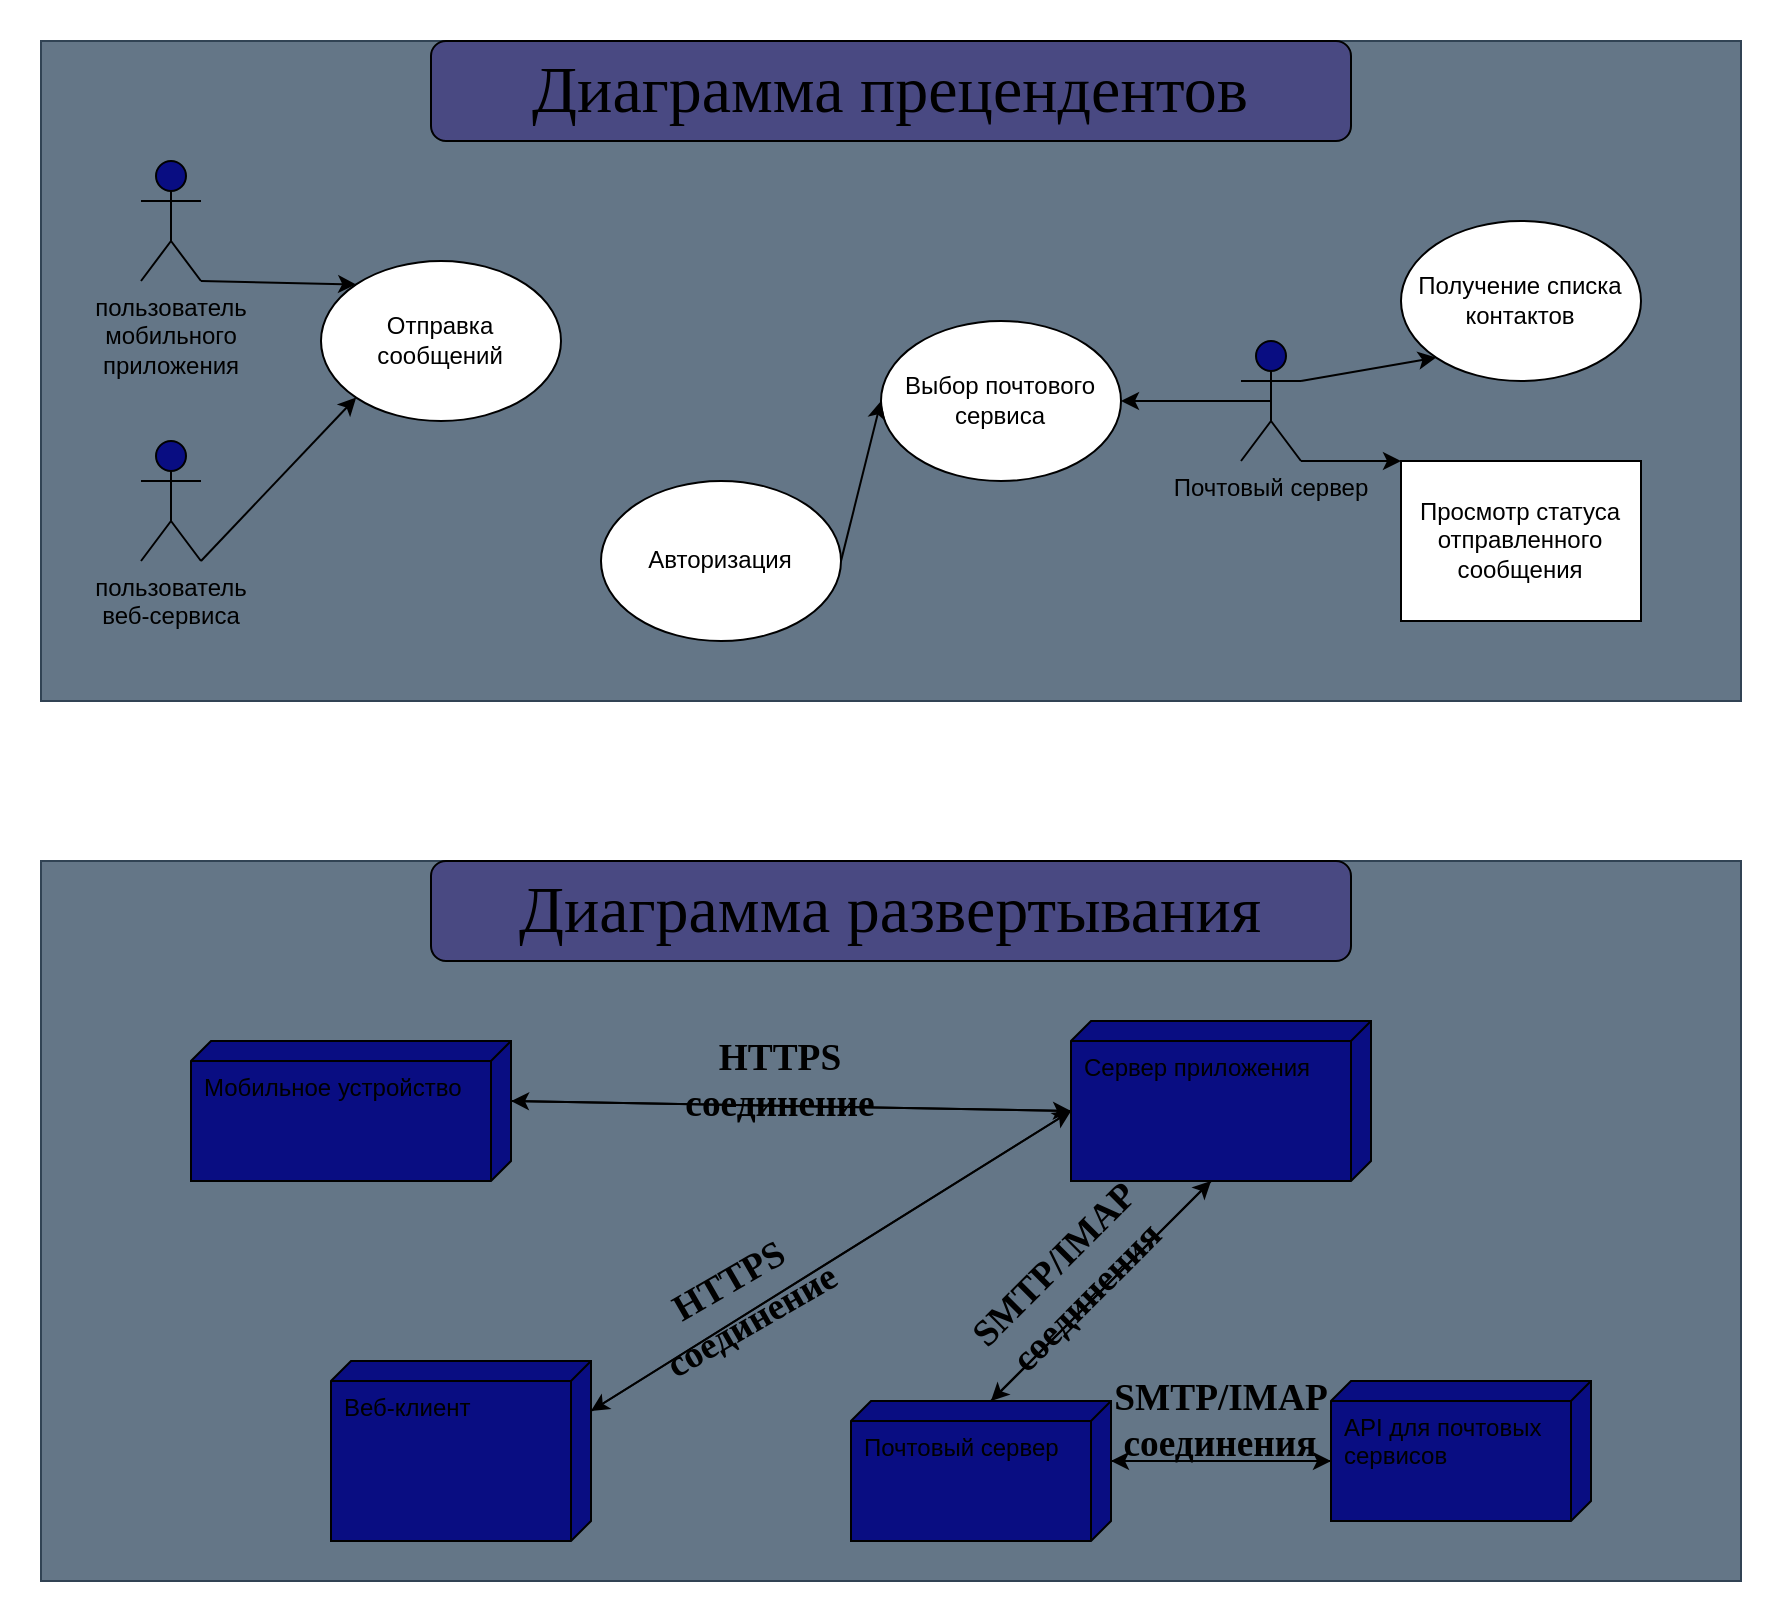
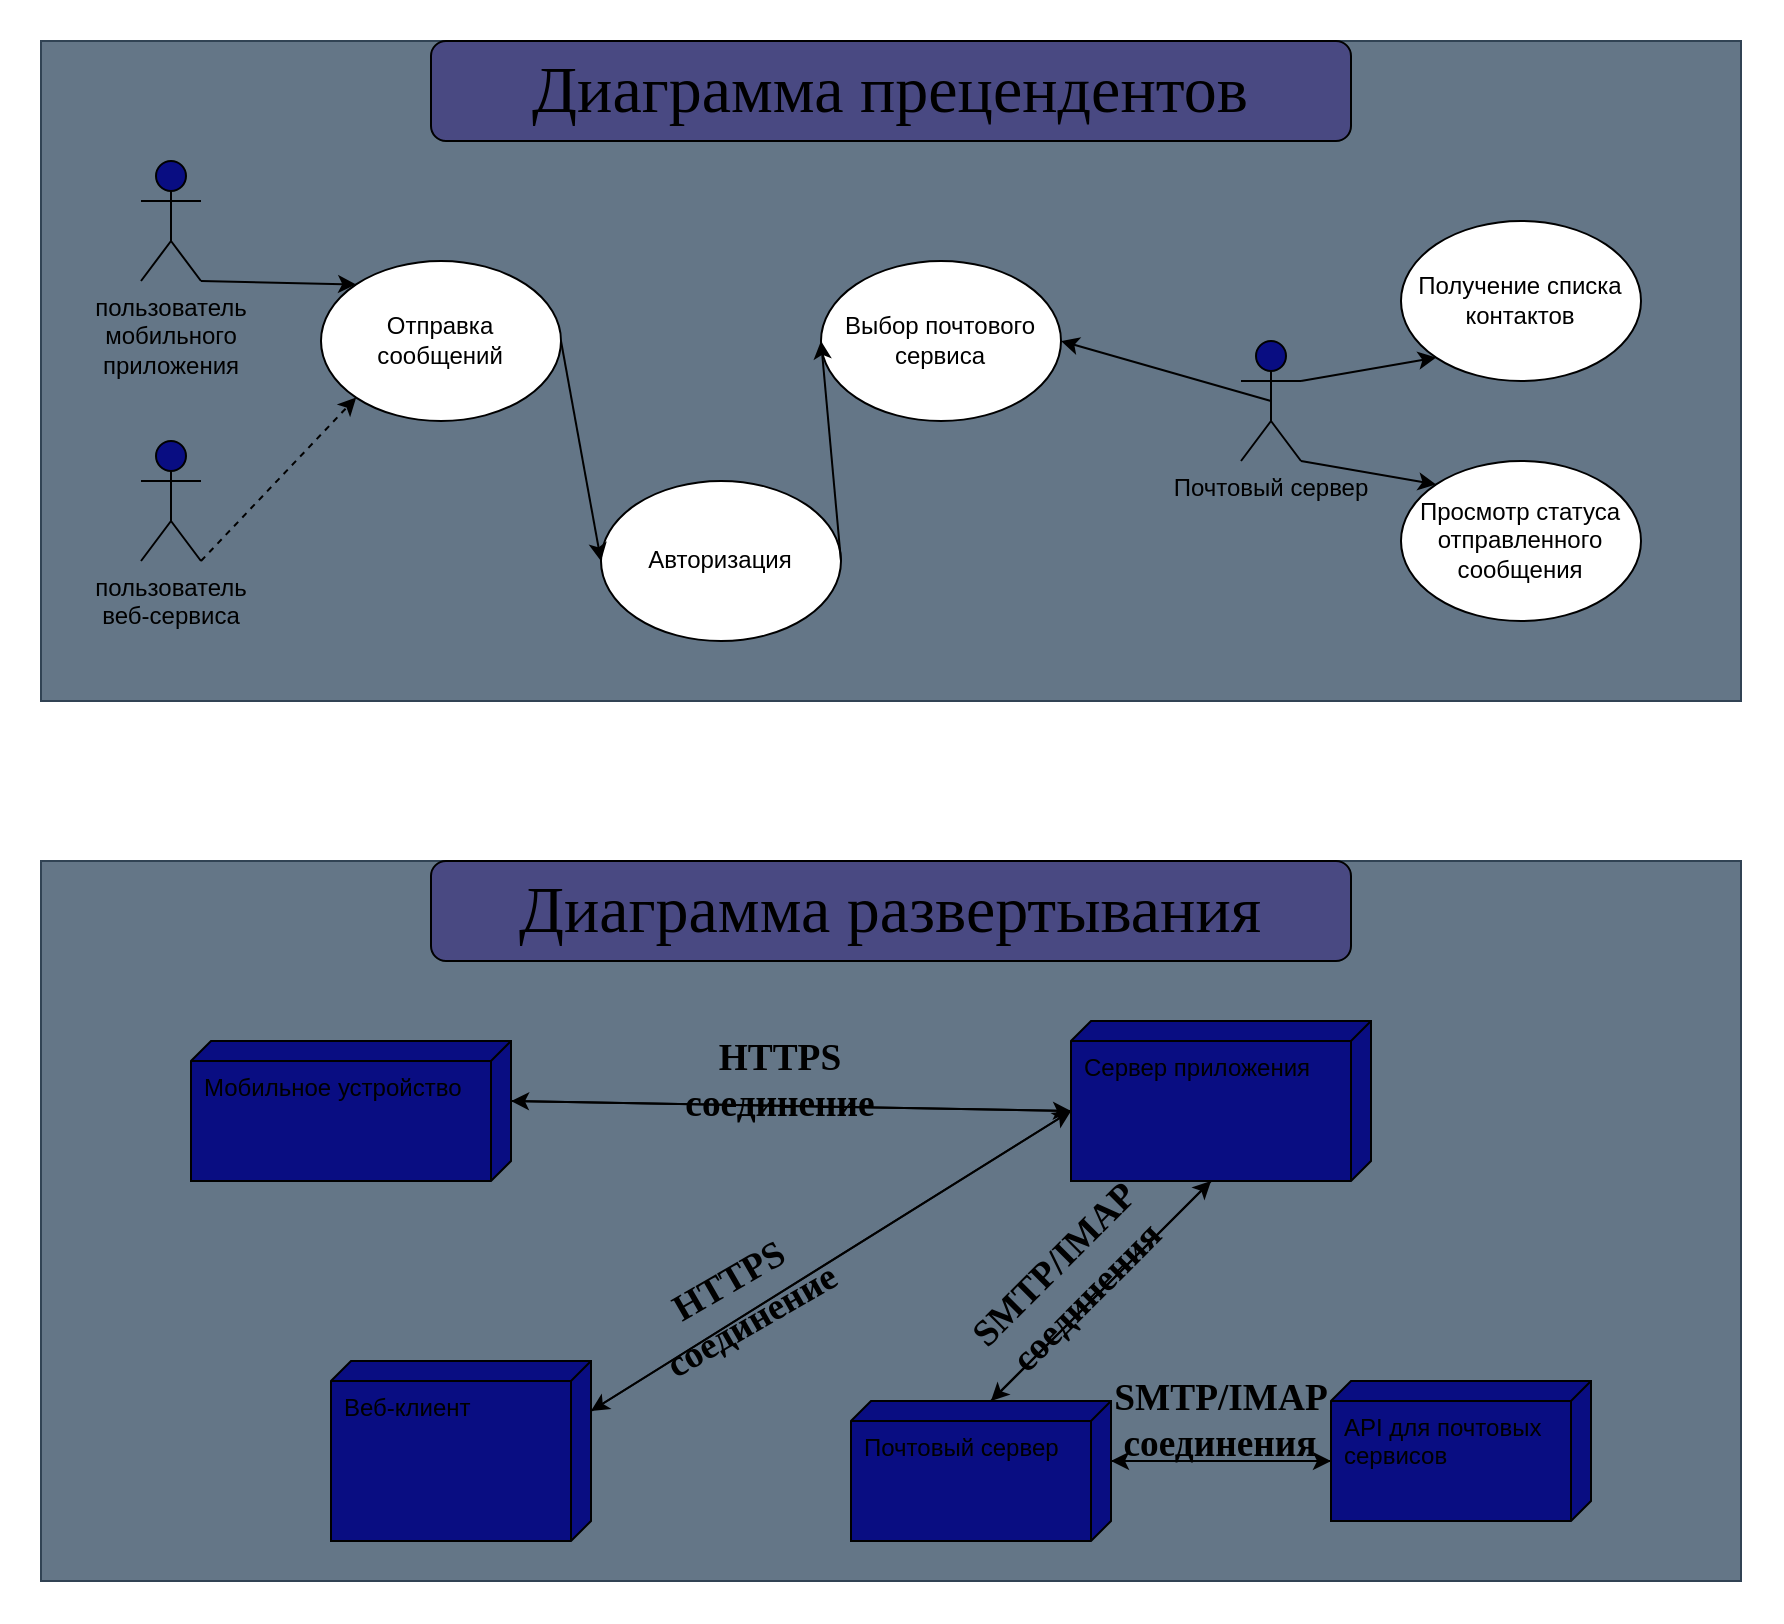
node "Выбор почтового сервиса": moved (1001, 401) -> (941, 341)
edge "Отправка сообщений" -> "Авторизация": added
edge "пользователь веб-сервиса" -> "Отправка сообщений": style solid -> dashed
node "Просмотр статуса отправленного сообщения": shape rectangle -> ellipse
